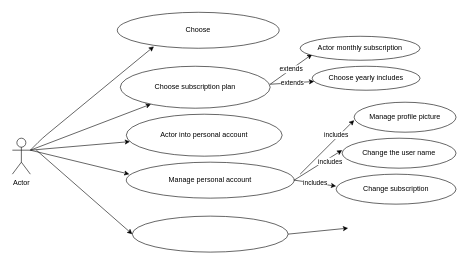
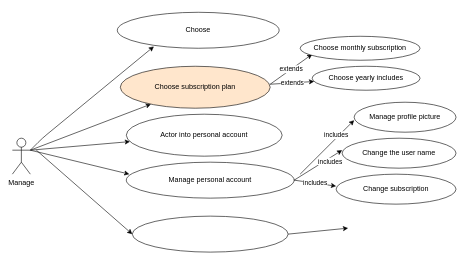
node "Actor monthly subscription": label "Actor monthly subscription" -> "Choose monthly subscription"
node "Choose subscription plan": fillcolor #ffffff -> #ffe6cc
node "Actor": label "Actor" -> "Manage"
